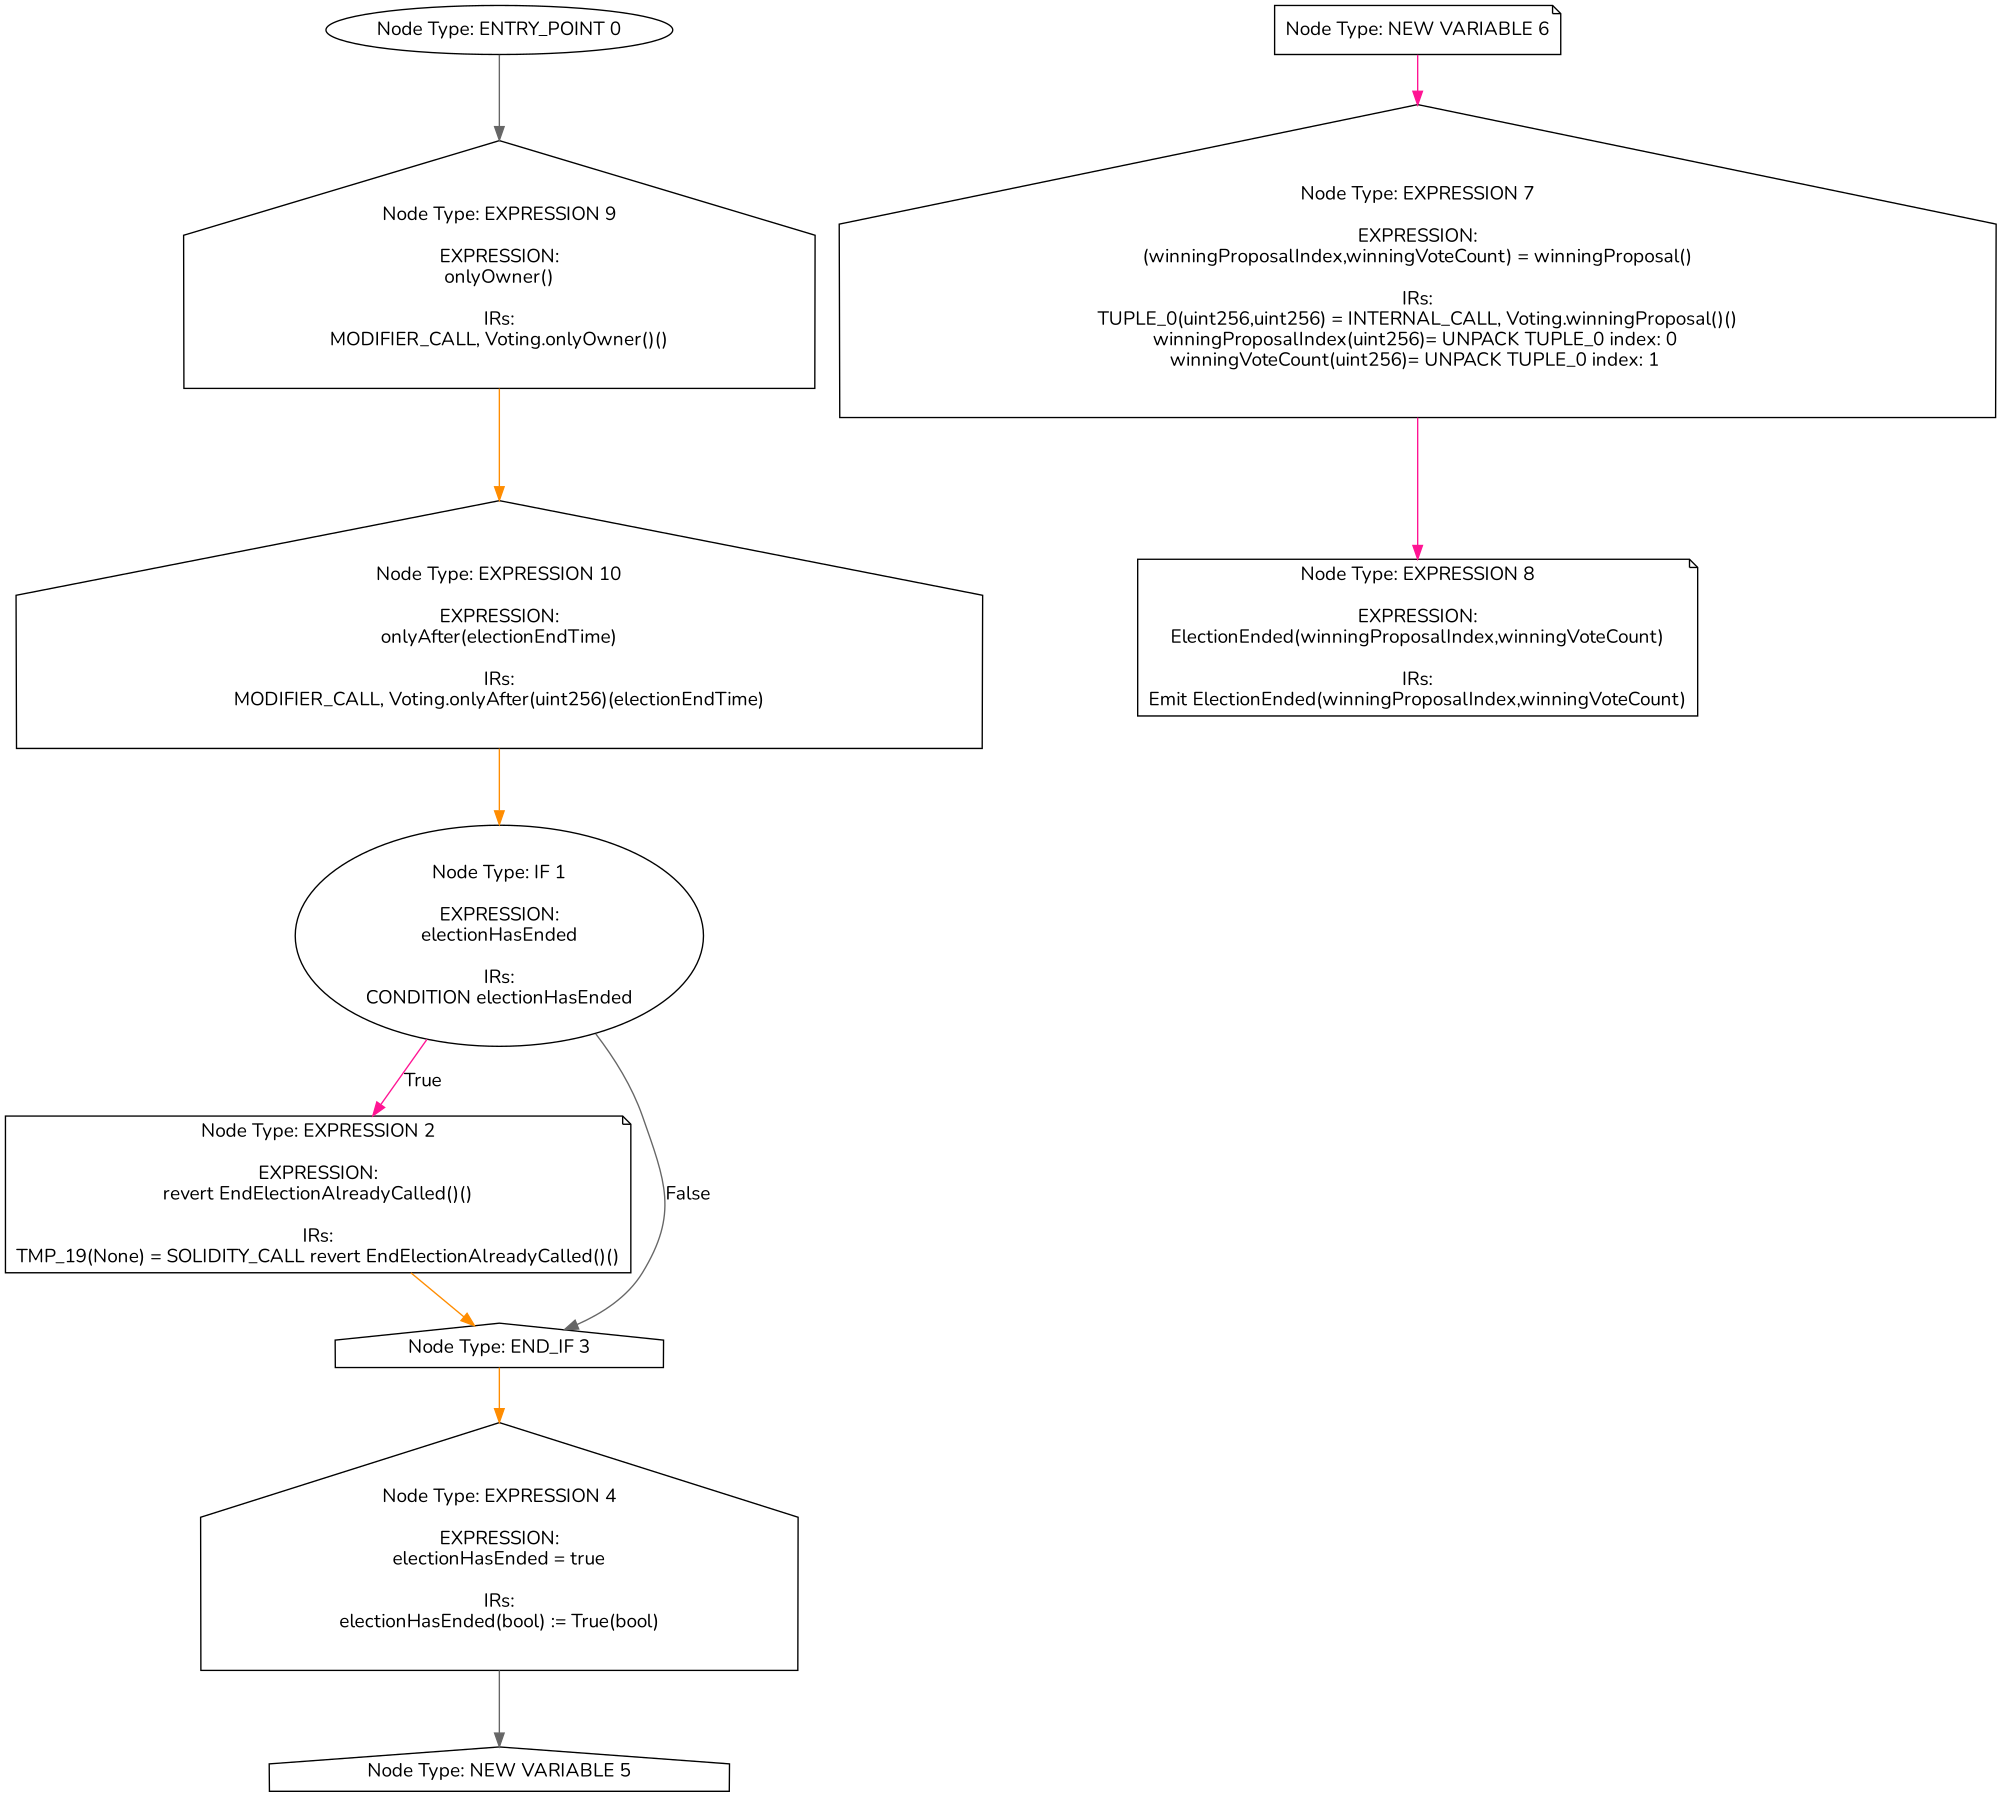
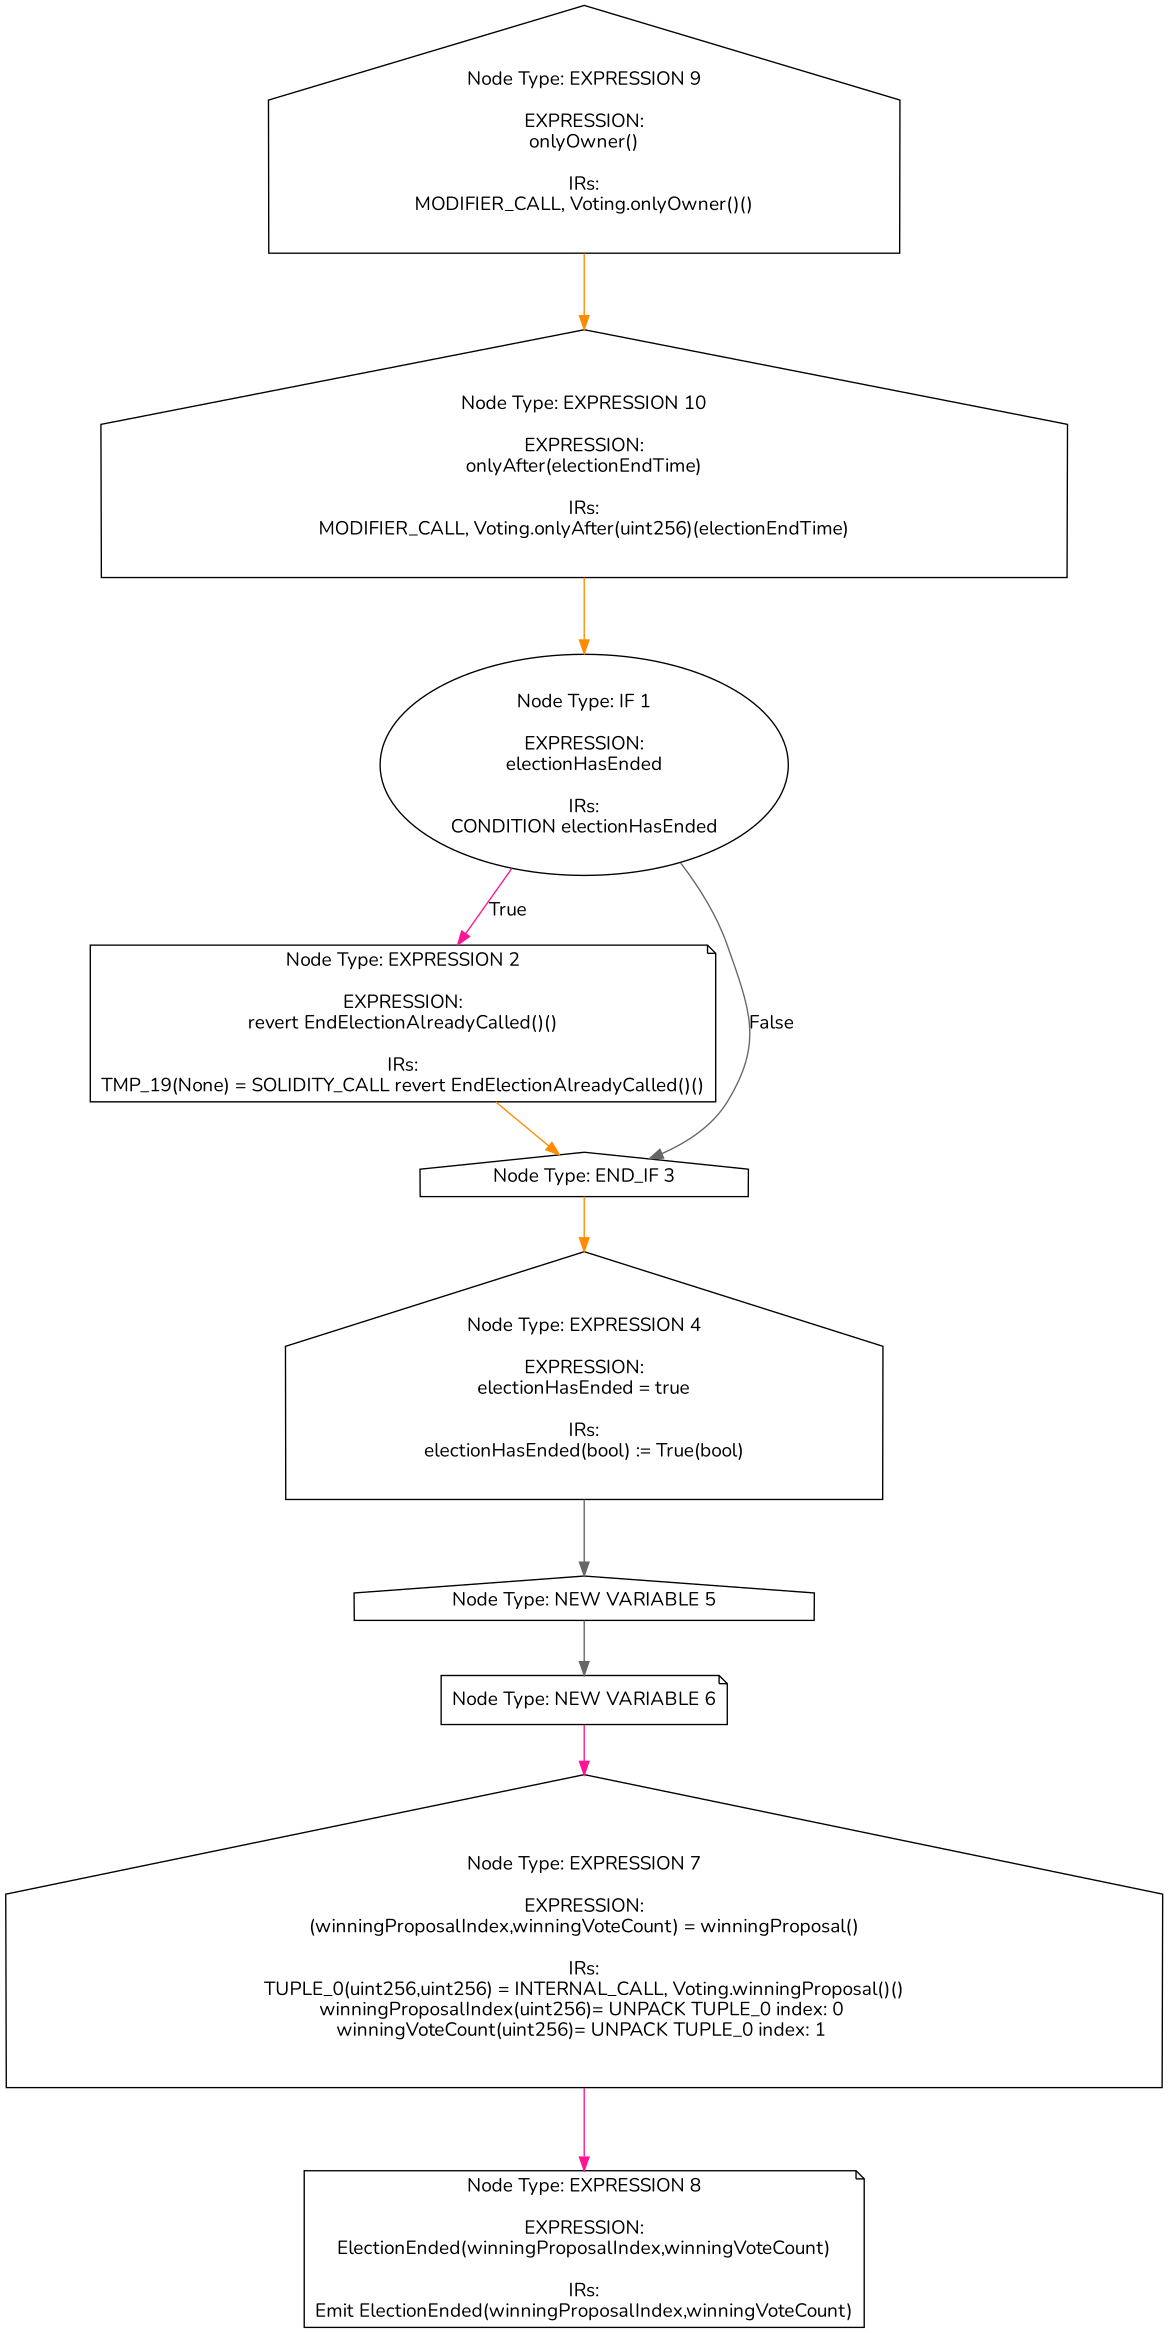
node "Node Type: ENTRY_POINT 0": removed
edge "Node Type: NEW VARIABLE 5" -> "Node Type: NEW VARIABLE 6": added
